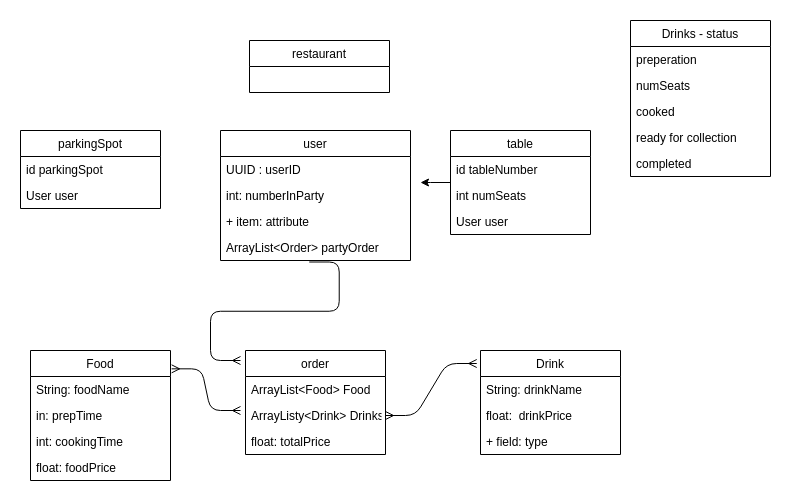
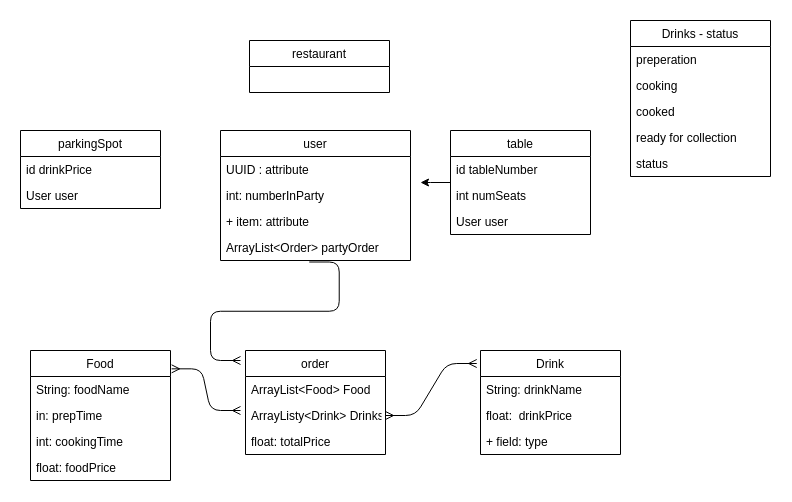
node "numSeats": label "numSeats" -> "cooking"
node "completed": label "completed" -> "status"
node "id parkingSpot": label "id parkingSpot" -> "id drinkPrice"
node "UUID : userID": label "UUID : userID" -> "UUID : attribute"
